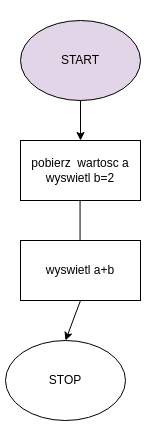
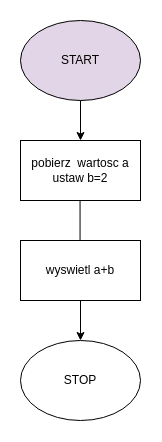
node "pobierz wartosc a wyswietl b=2": label "pobierz wartosc a wyswietl b=2" -> "pobierz wartosc a ustaw b=2"
node "STOP": moved (66, 381) -> (81, 381)
